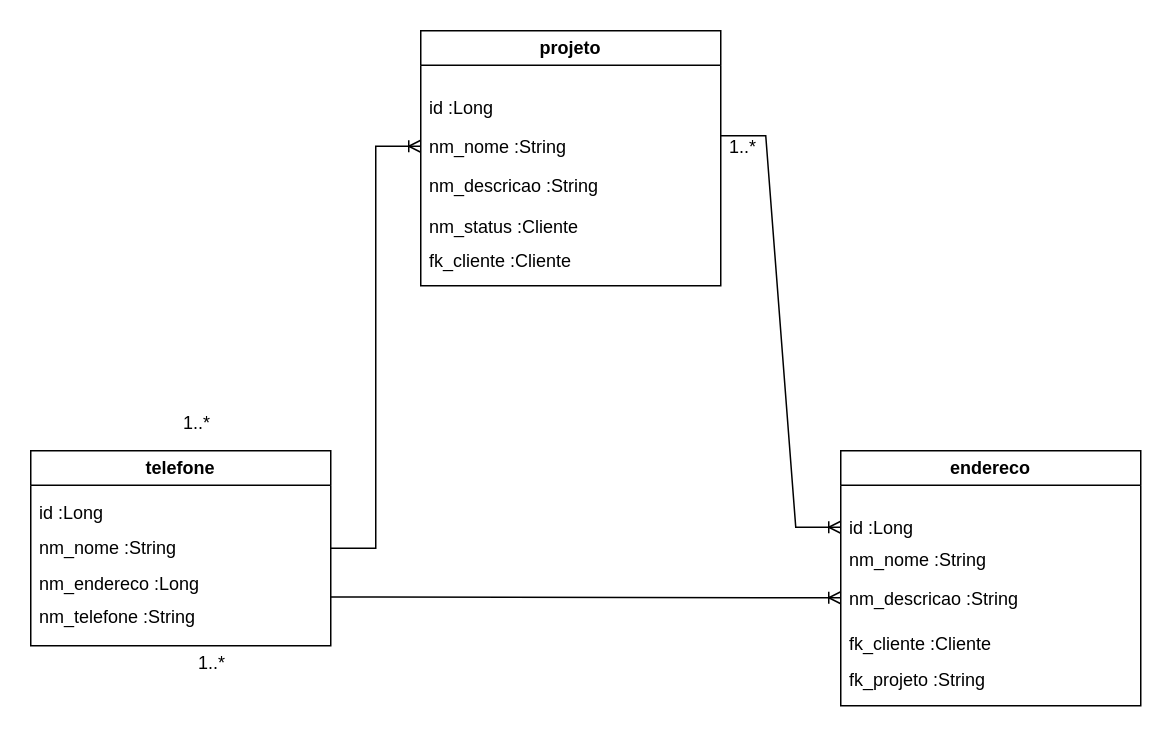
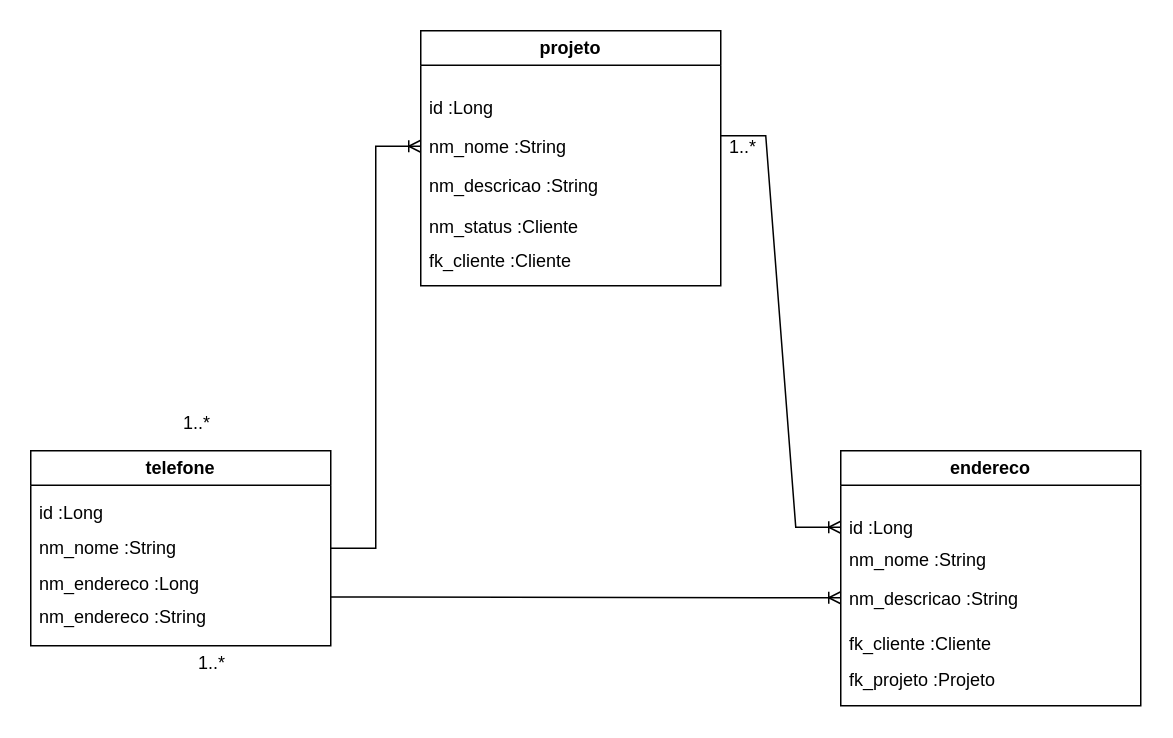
node "nm_telefone :String": label "nm_telefone :String" -> "nm_endereco :String"
node "fk_projeto :String": label "fk_projeto :String" -> "fk_projeto :Projeto"
